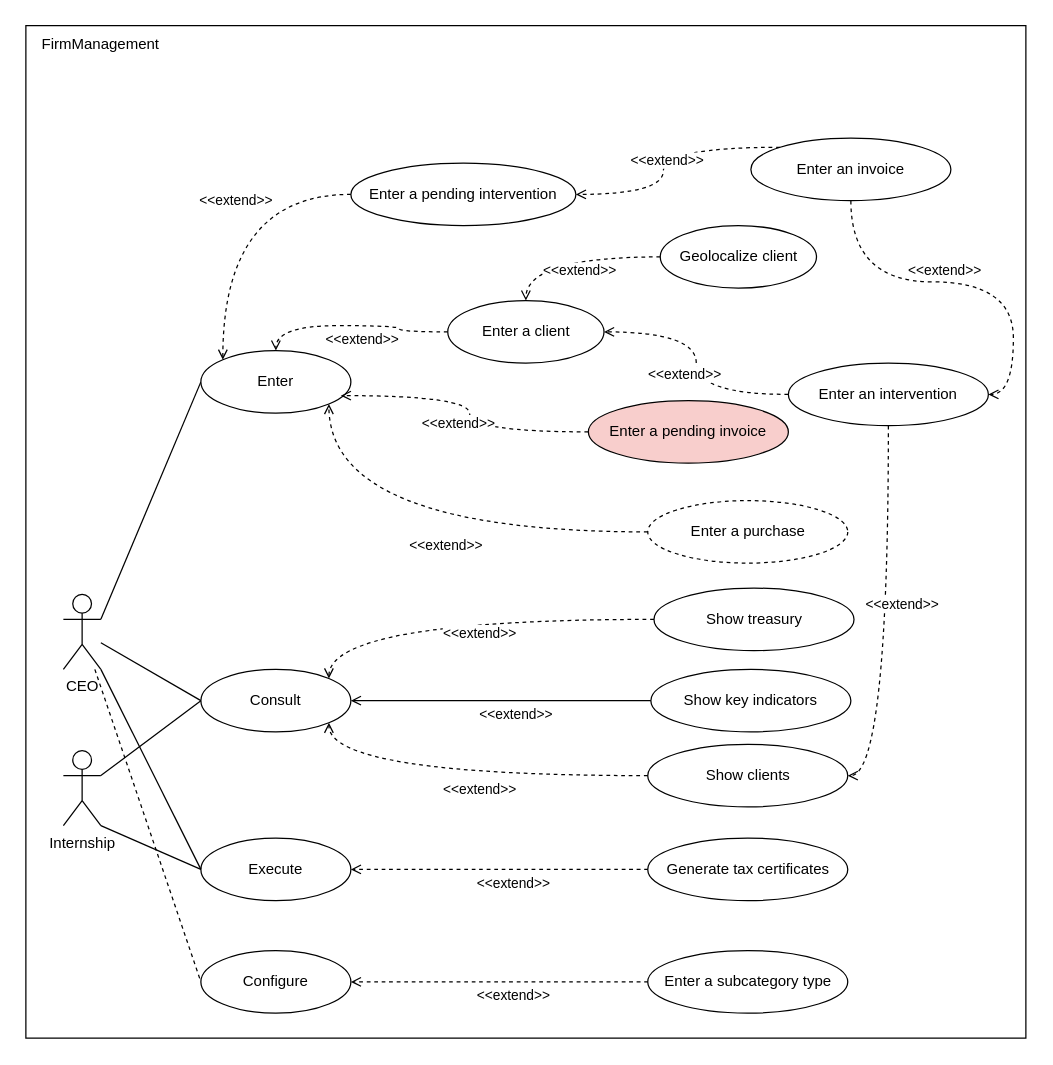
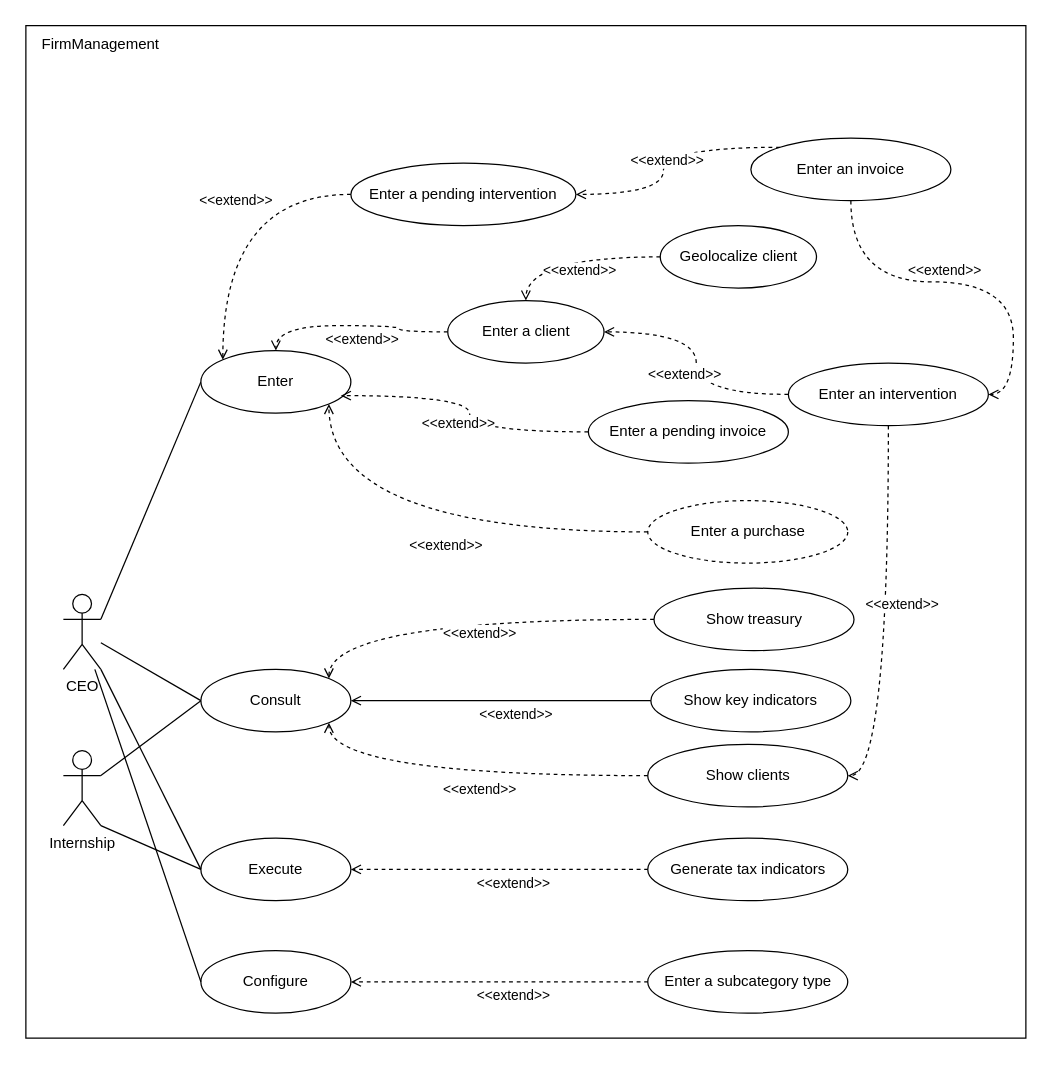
node "Enter a pending invoice": fillcolor #f8cecc -> #ffffff
edge "CEO" -- "Configure": style dashed -> solid
node "Generate tax certificates": label "Generate tax certificates" -> "Generate tax indicators"
